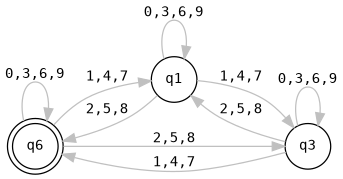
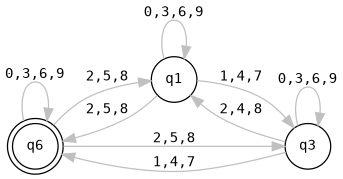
edge "q6" -> "q1": label "1,4,7" -> "2,5,8"
edge "q3" -> "q1": label "2,5,8" -> "2,4,8"
